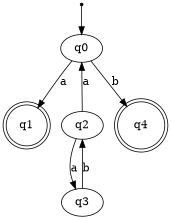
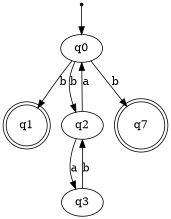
edge "q0" -> "q1": label "a" -> "b"
edge "q0" -> "q2": added, label "b"
node "q4": label "q4" -> "q7"
